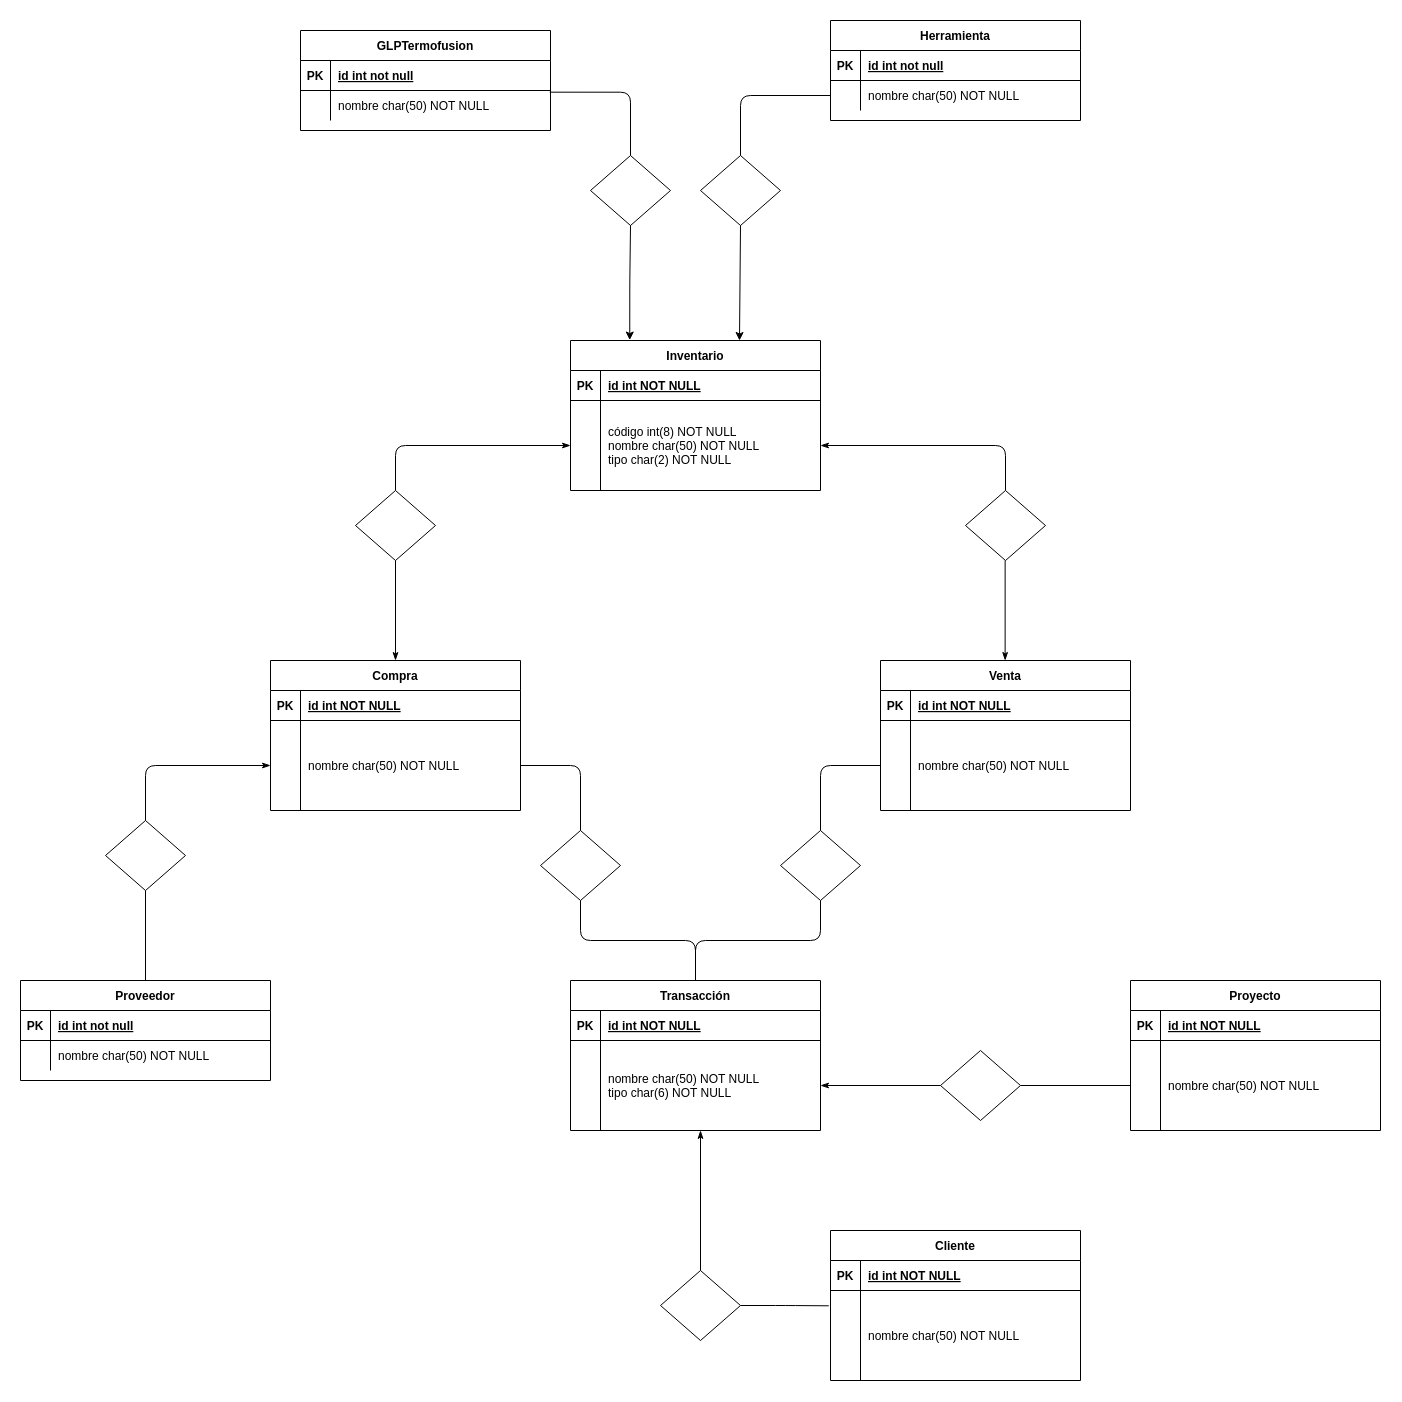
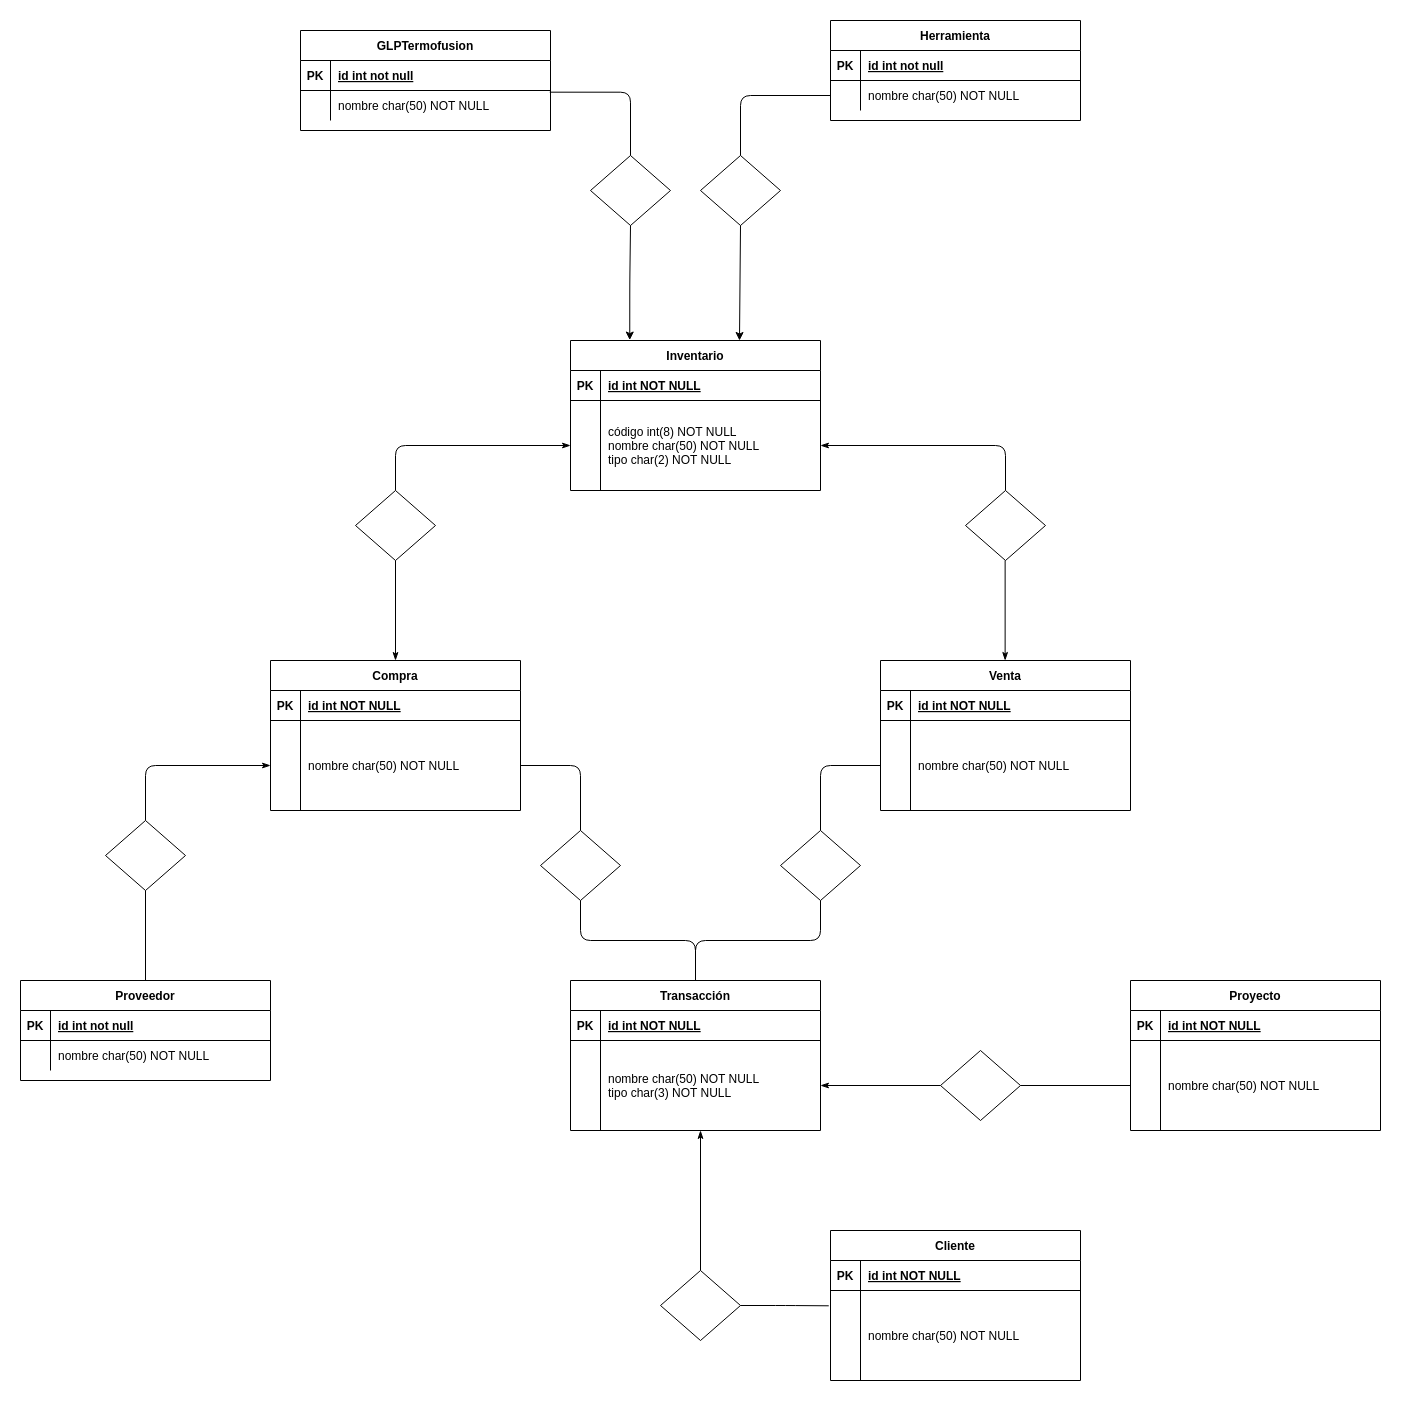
node "nombre char(50) NOT NULL tipo char(6) NOT NULL": label "nombre char(50) NOT NULL tipo char(6) NOT NULL" -> "nombre char(50) NOT NULL tipo char(3) NOT NULL"
